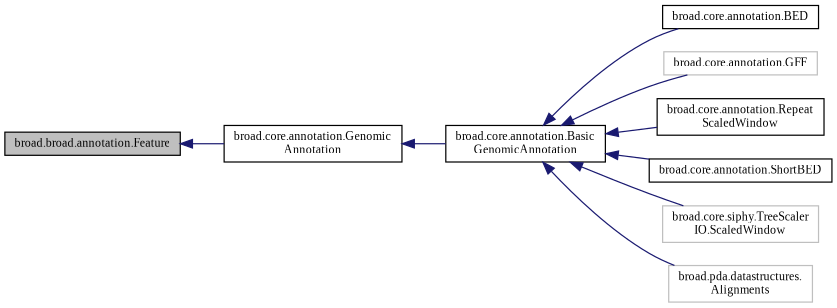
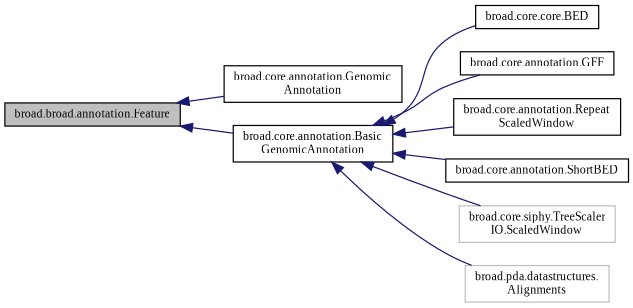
node "broad.core.annotation.BED": label "broad.core.annotation.BED" -> "broad.core.core.BED"
node "broad.core.annotation.GFF": color grey75 -> black
edge "broad.core.annotation.Basic GenomicAnnotation" -> "broad.core.annotation.Genomic Annotation": now "broad.core.annotation.Basic GenomicAnnotation" -> "broad.broad.annotation.Feature"
